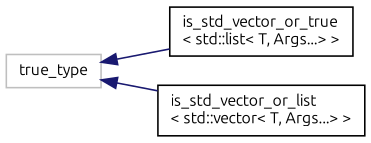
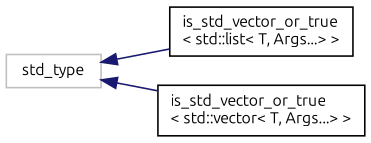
node "true_type": label "true_type" -> "std_type"
node "is_std_vector_or_list < std::vector< T, Args...> >": label "is_std_vector_or_list < std::vector< T, Args...> >" -> "is_std_vector_or_true < std::vector< T, Args...> >"
